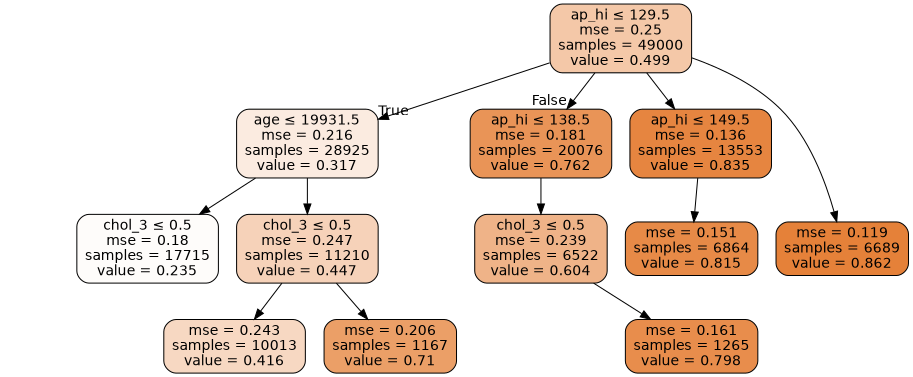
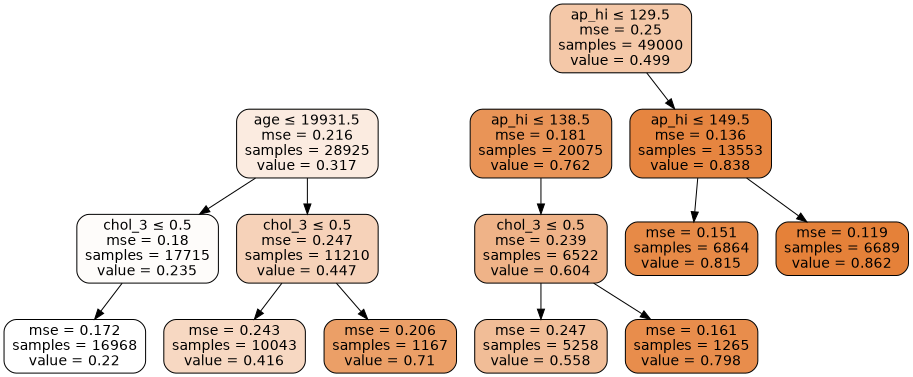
edge "ap_hi ≤ 129.5" -> "ap_hi ≤ 138.5": removed
edge "ap_hi ≤ 129.5" -> "age ≤ 19931.5": removed
edge "ap_hi ≤ 129.5" -> "mse = 0.119": now "ap_hi ≤ 149.5" -> "mse = 0.119"
node "ap_hi ≤ 138.5": text "samples = 20076" -> "samples = 20075"
node "ap_hi ≤ 149.5": text "value = 0.835" -> "value = 0.838"
node "mse = 0.172": added
node "mse = 0.243": text "samples = 10013" -> "samples = 10043"
node "mse = 0.247": added
